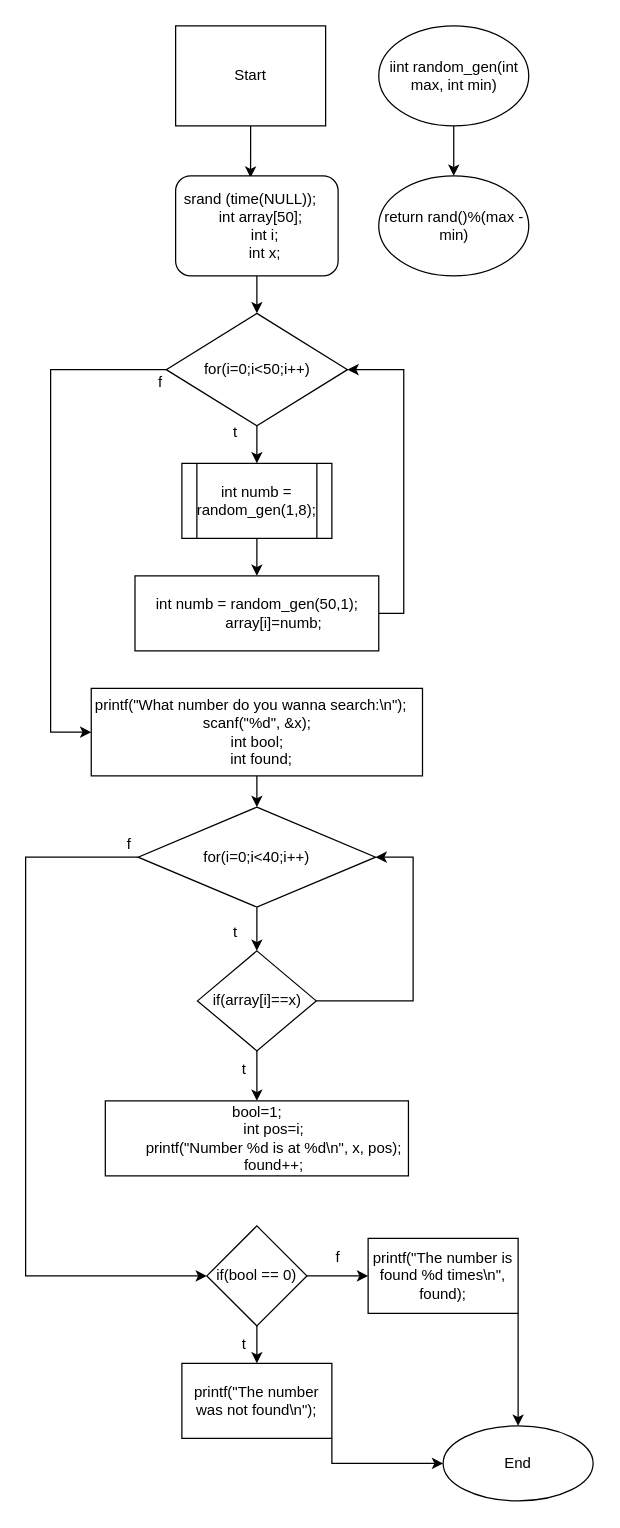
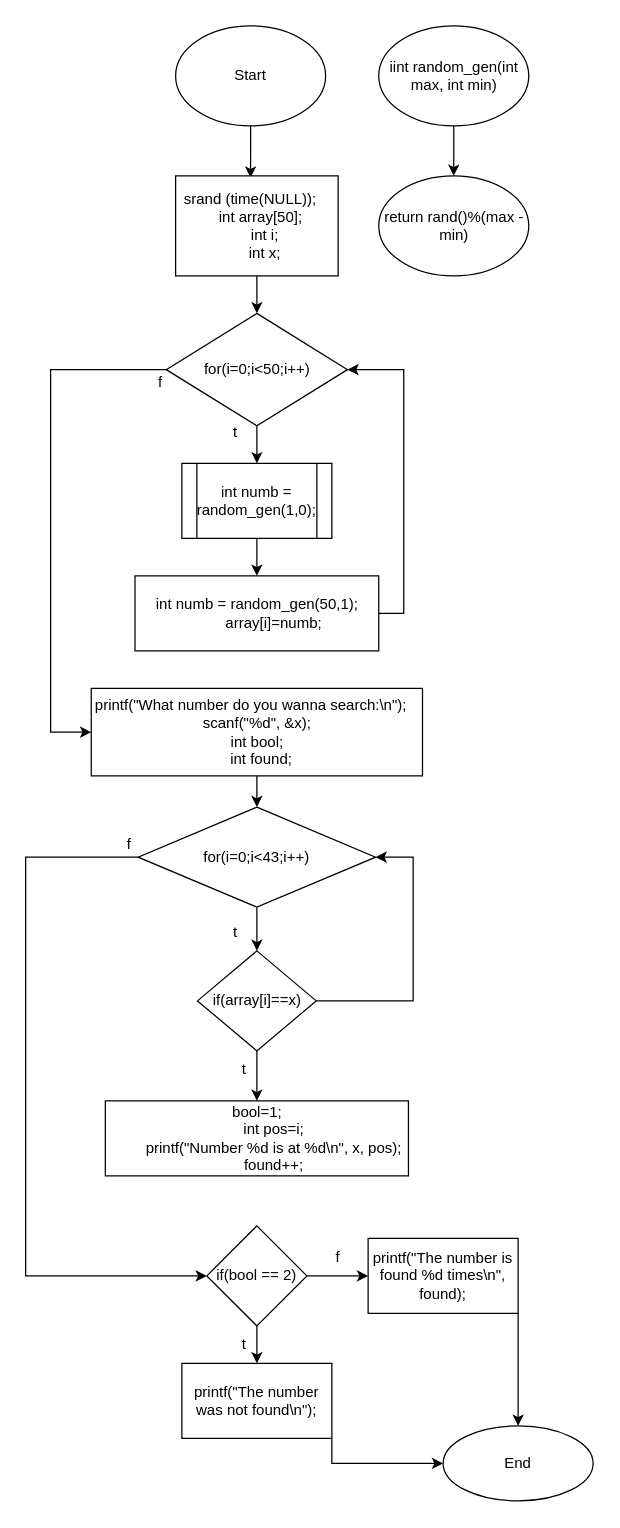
node "Start": shape rectangle -> ellipse
node "srand (time(NULL)); int array[50]; int i; int x;": shape rounded rectangle -> rectangle
node "int numb = random_gen(1,8);": label "int numb = random_gen(1,8);" -> "int numb = random_gen(1,0);"
node "for(i=0;i<40;i++)": label "for(i=0;i<40;i++)" -> "for(i=0;i<43;i++)"
node "if(bool == 0)": label "if(bool == 0)" -> "if(bool == 2)"
